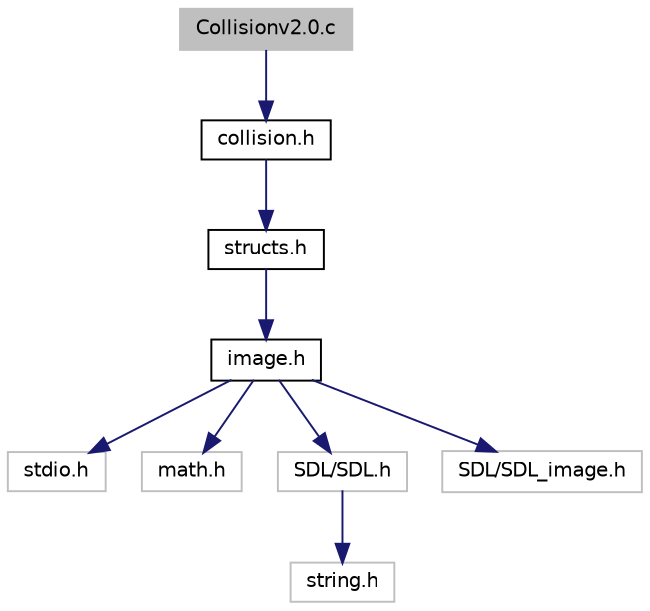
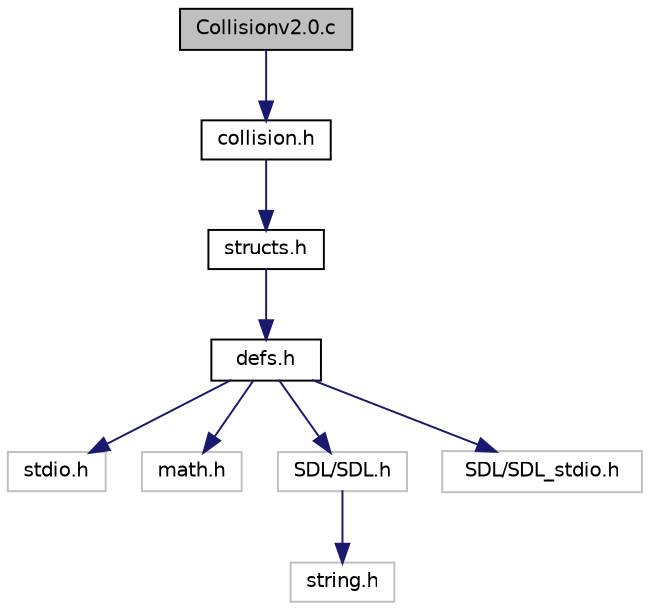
node "Collisionv2.0.c": color grey75 -> black
node "image.h": label "image.h" -> "defs.h"
node "SDL/SDL_image.h": label "SDL/SDL_image.h" -> "SDL/SDL_stdio.h"
